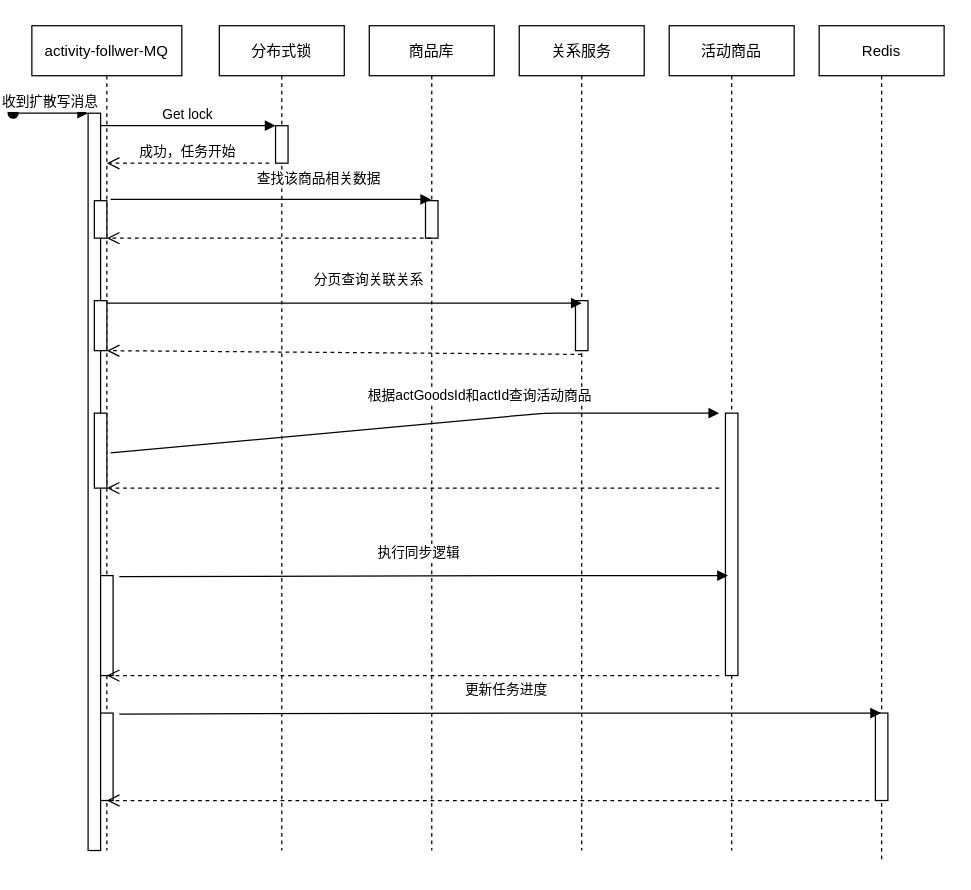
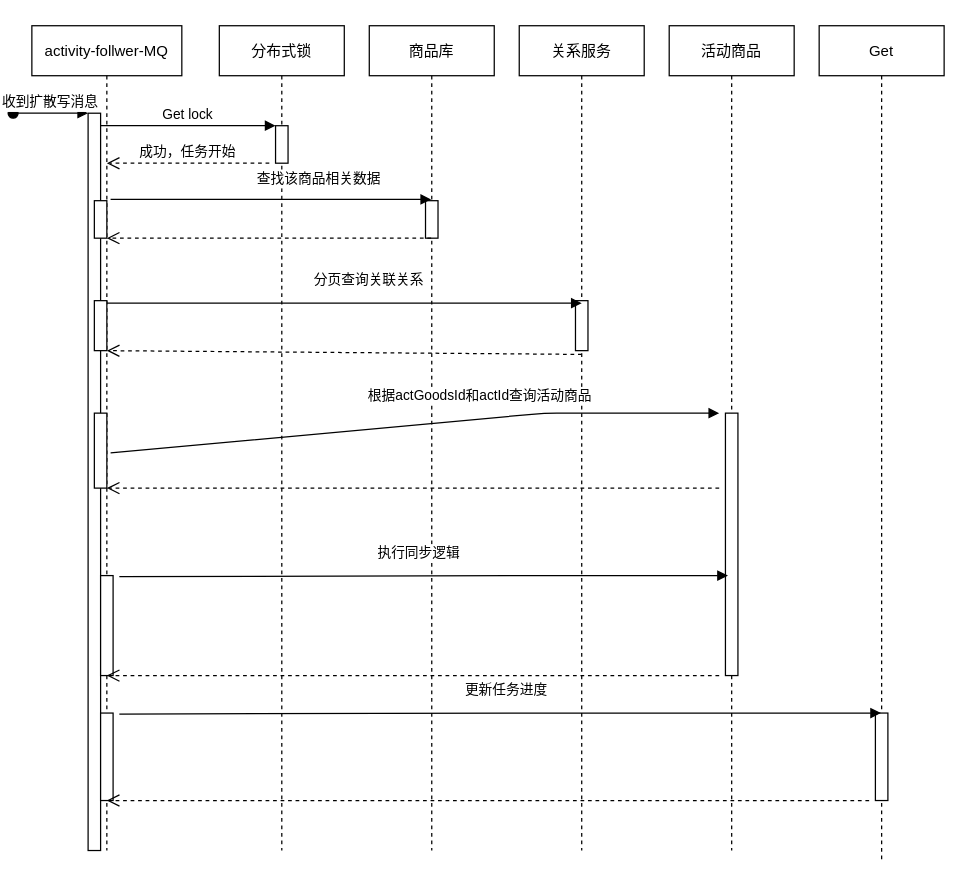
node "Redis": label "Redis" -> "Get"
